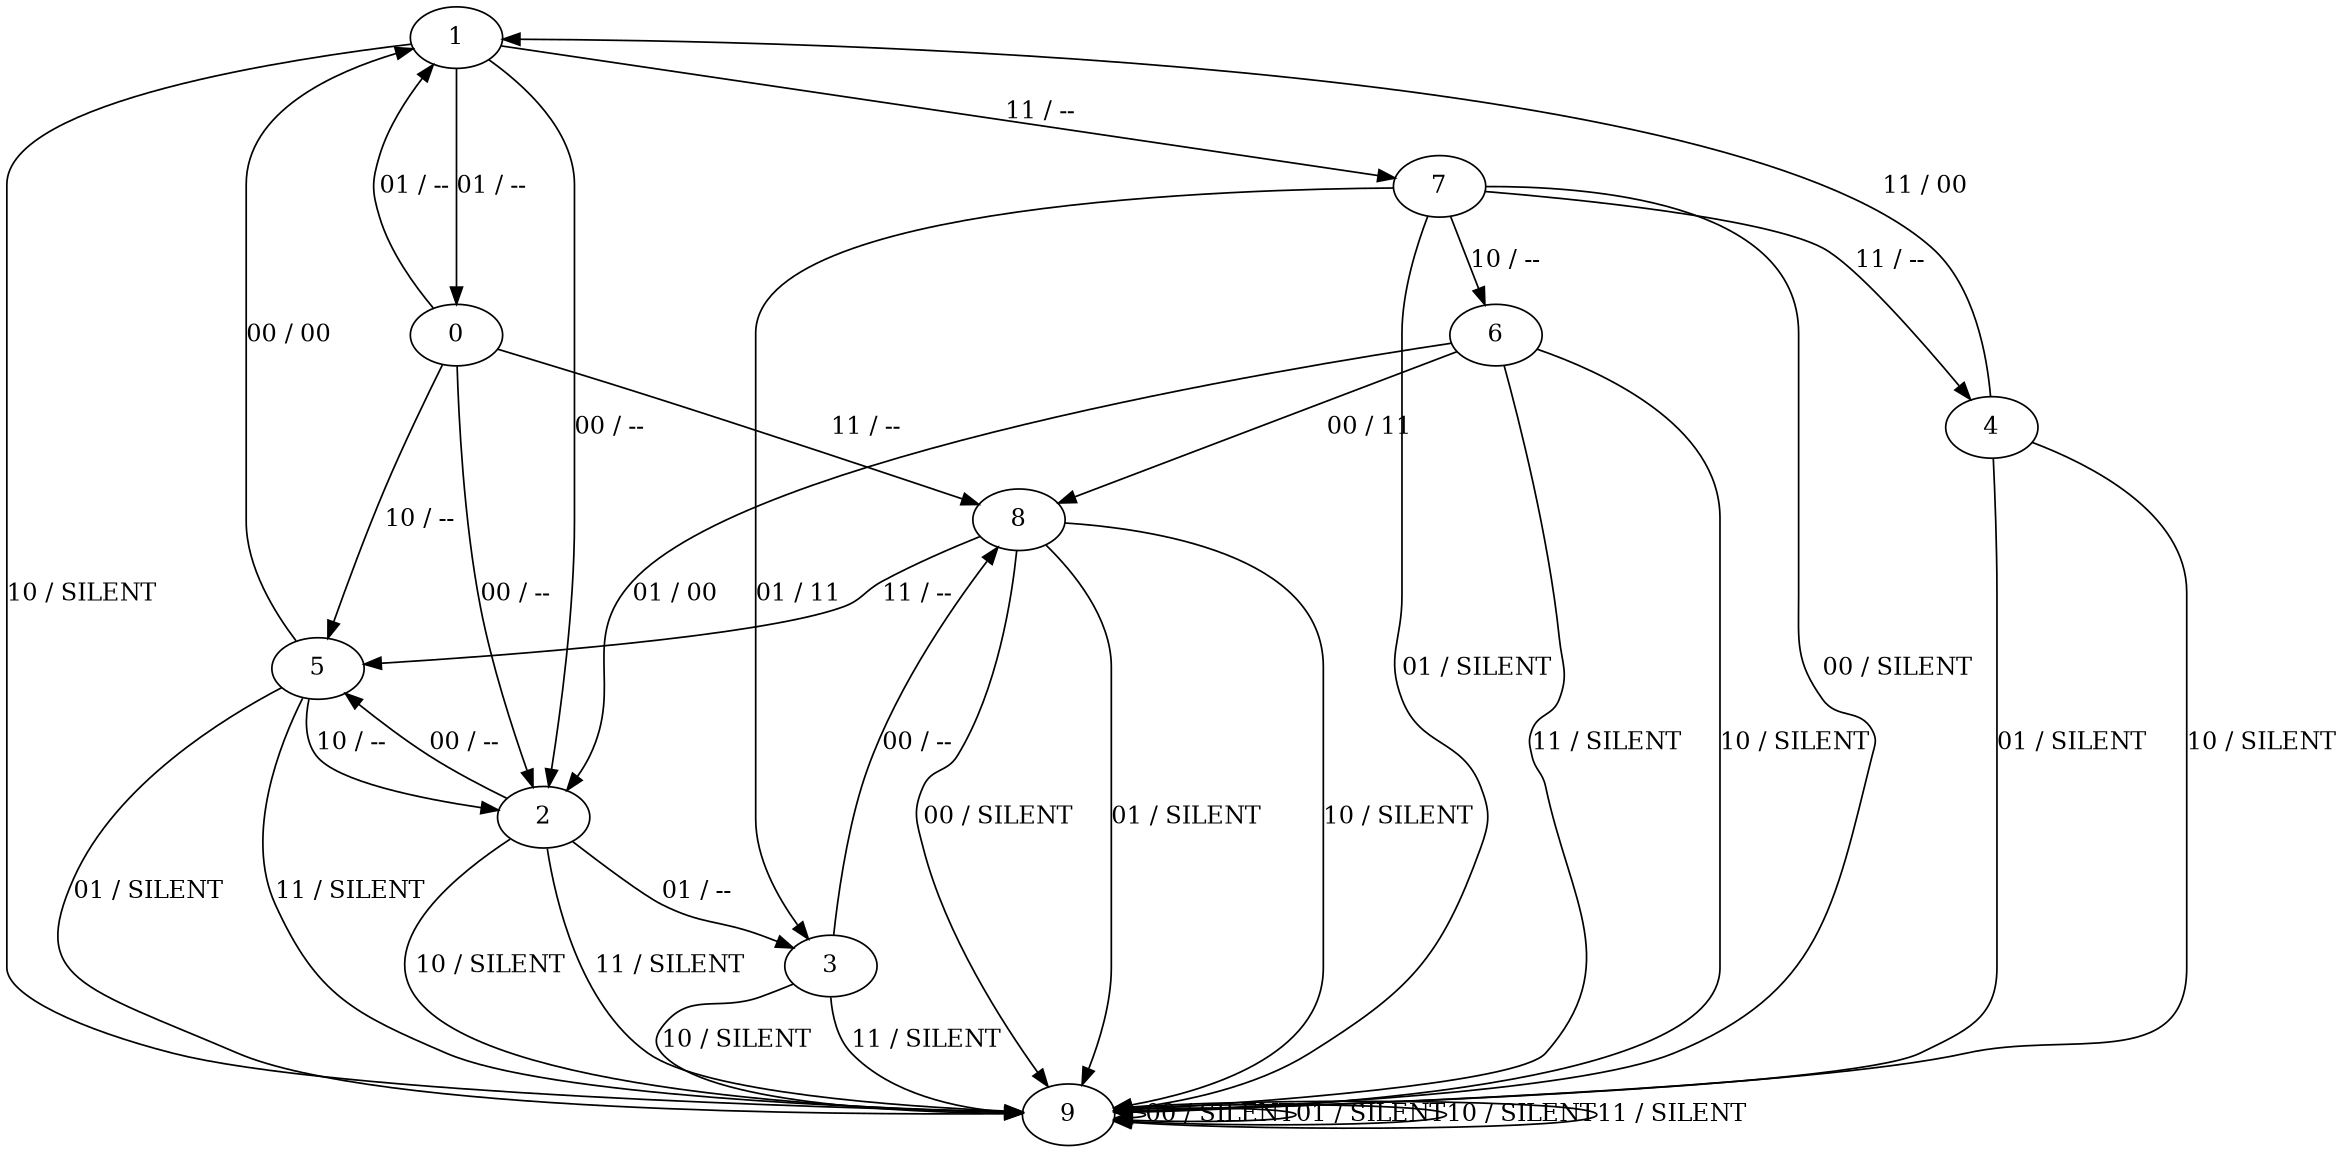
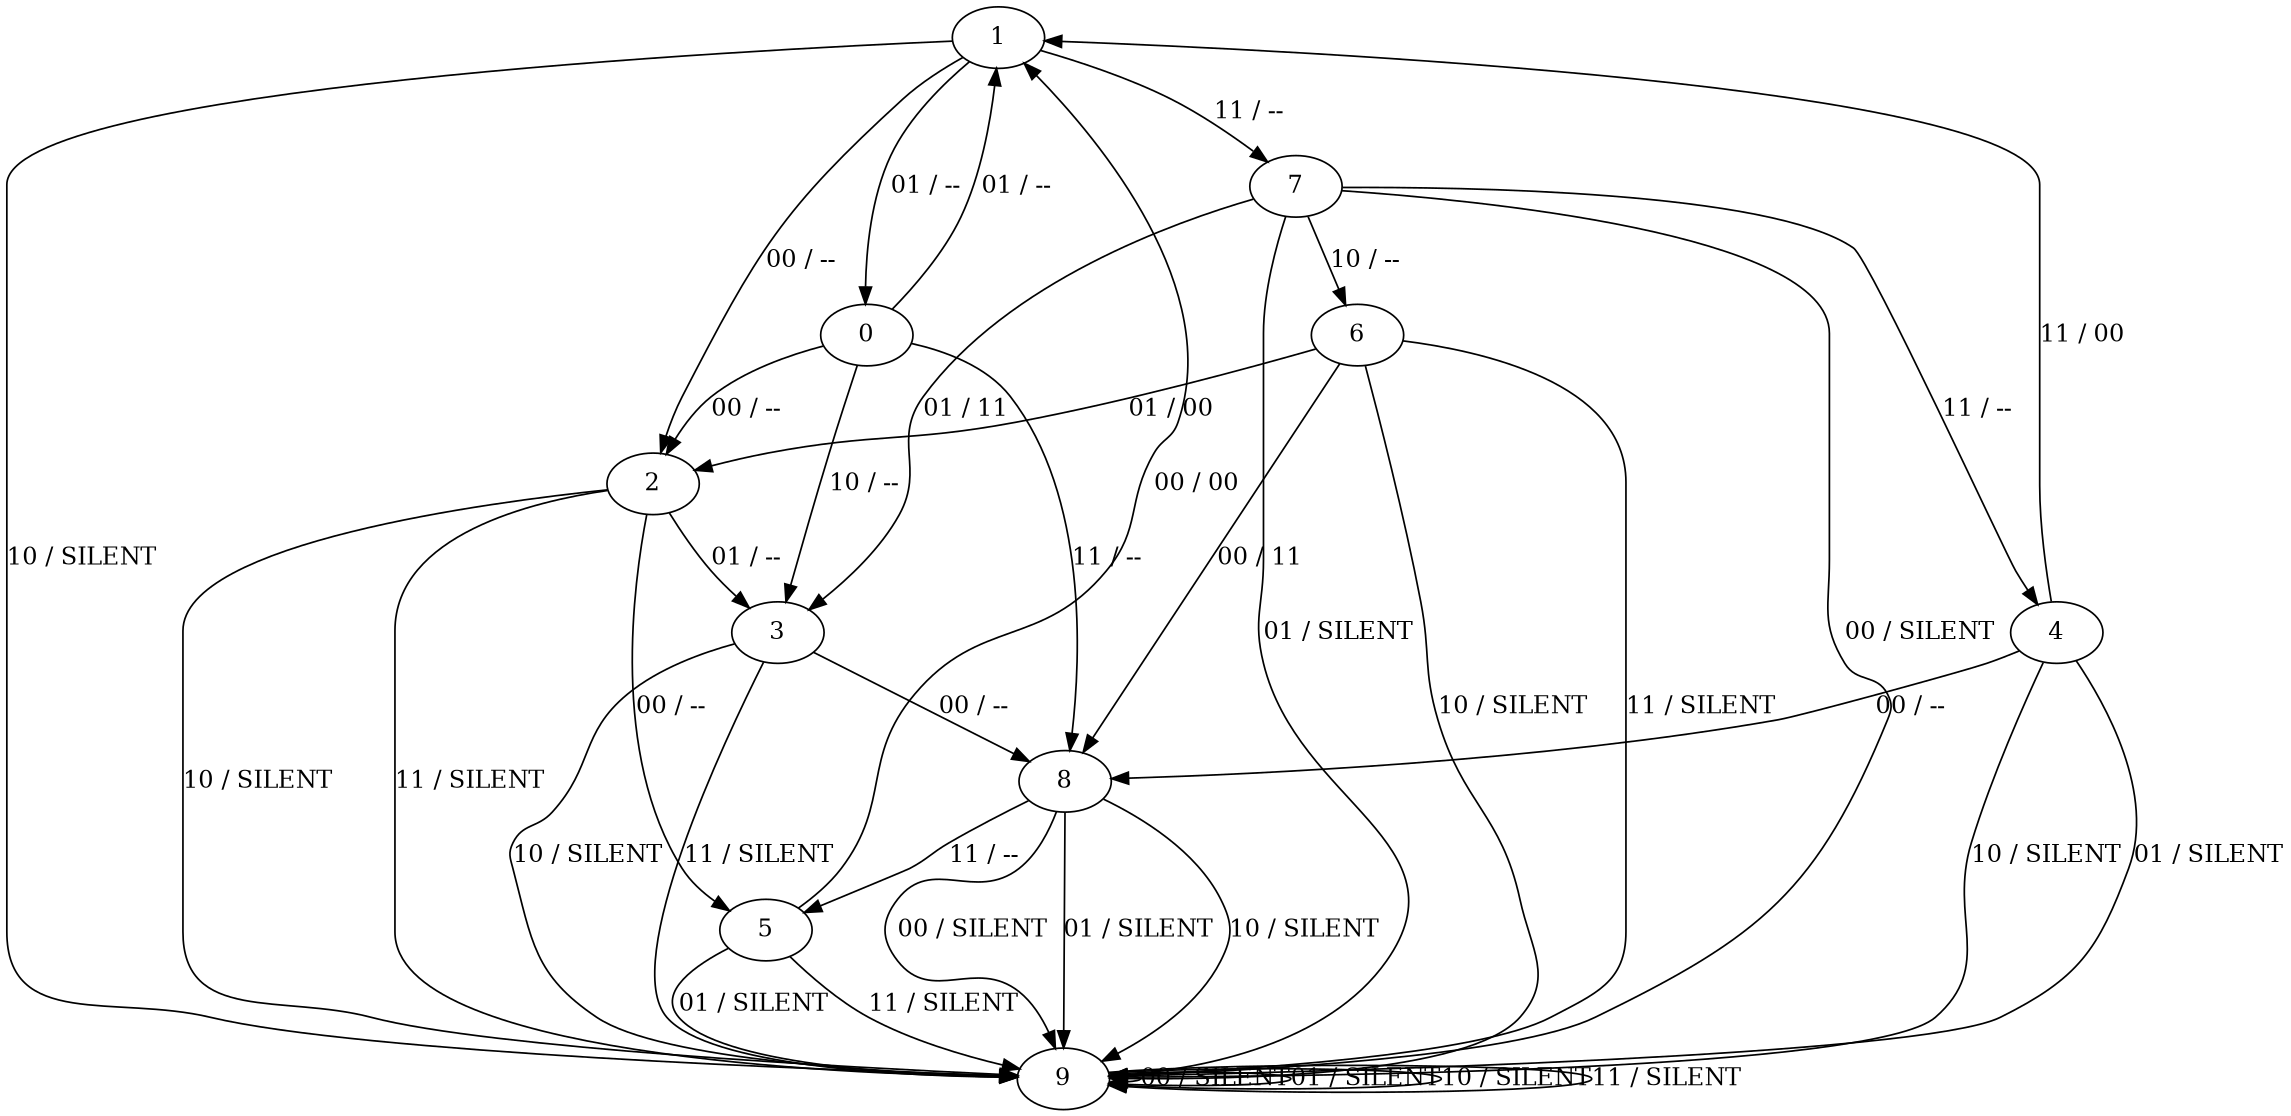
edge "0" -> "5": now "0" -> "3"
edge "4" -> "8": added, label "00 / --"
edge "5" -> "2": removed, label "10 / --"
